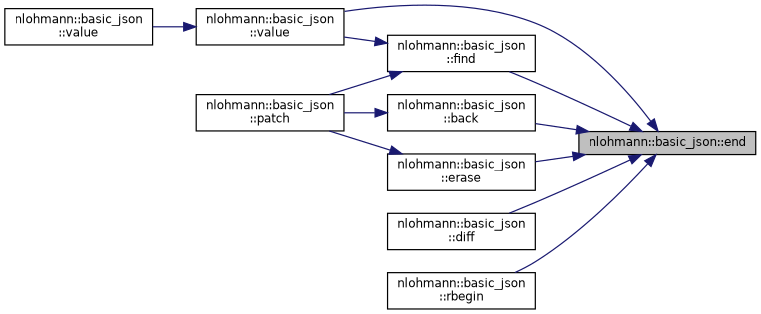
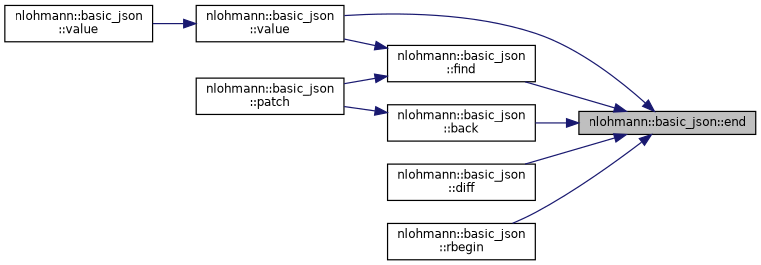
node "nlohmann::basic_json ::erase": removed
